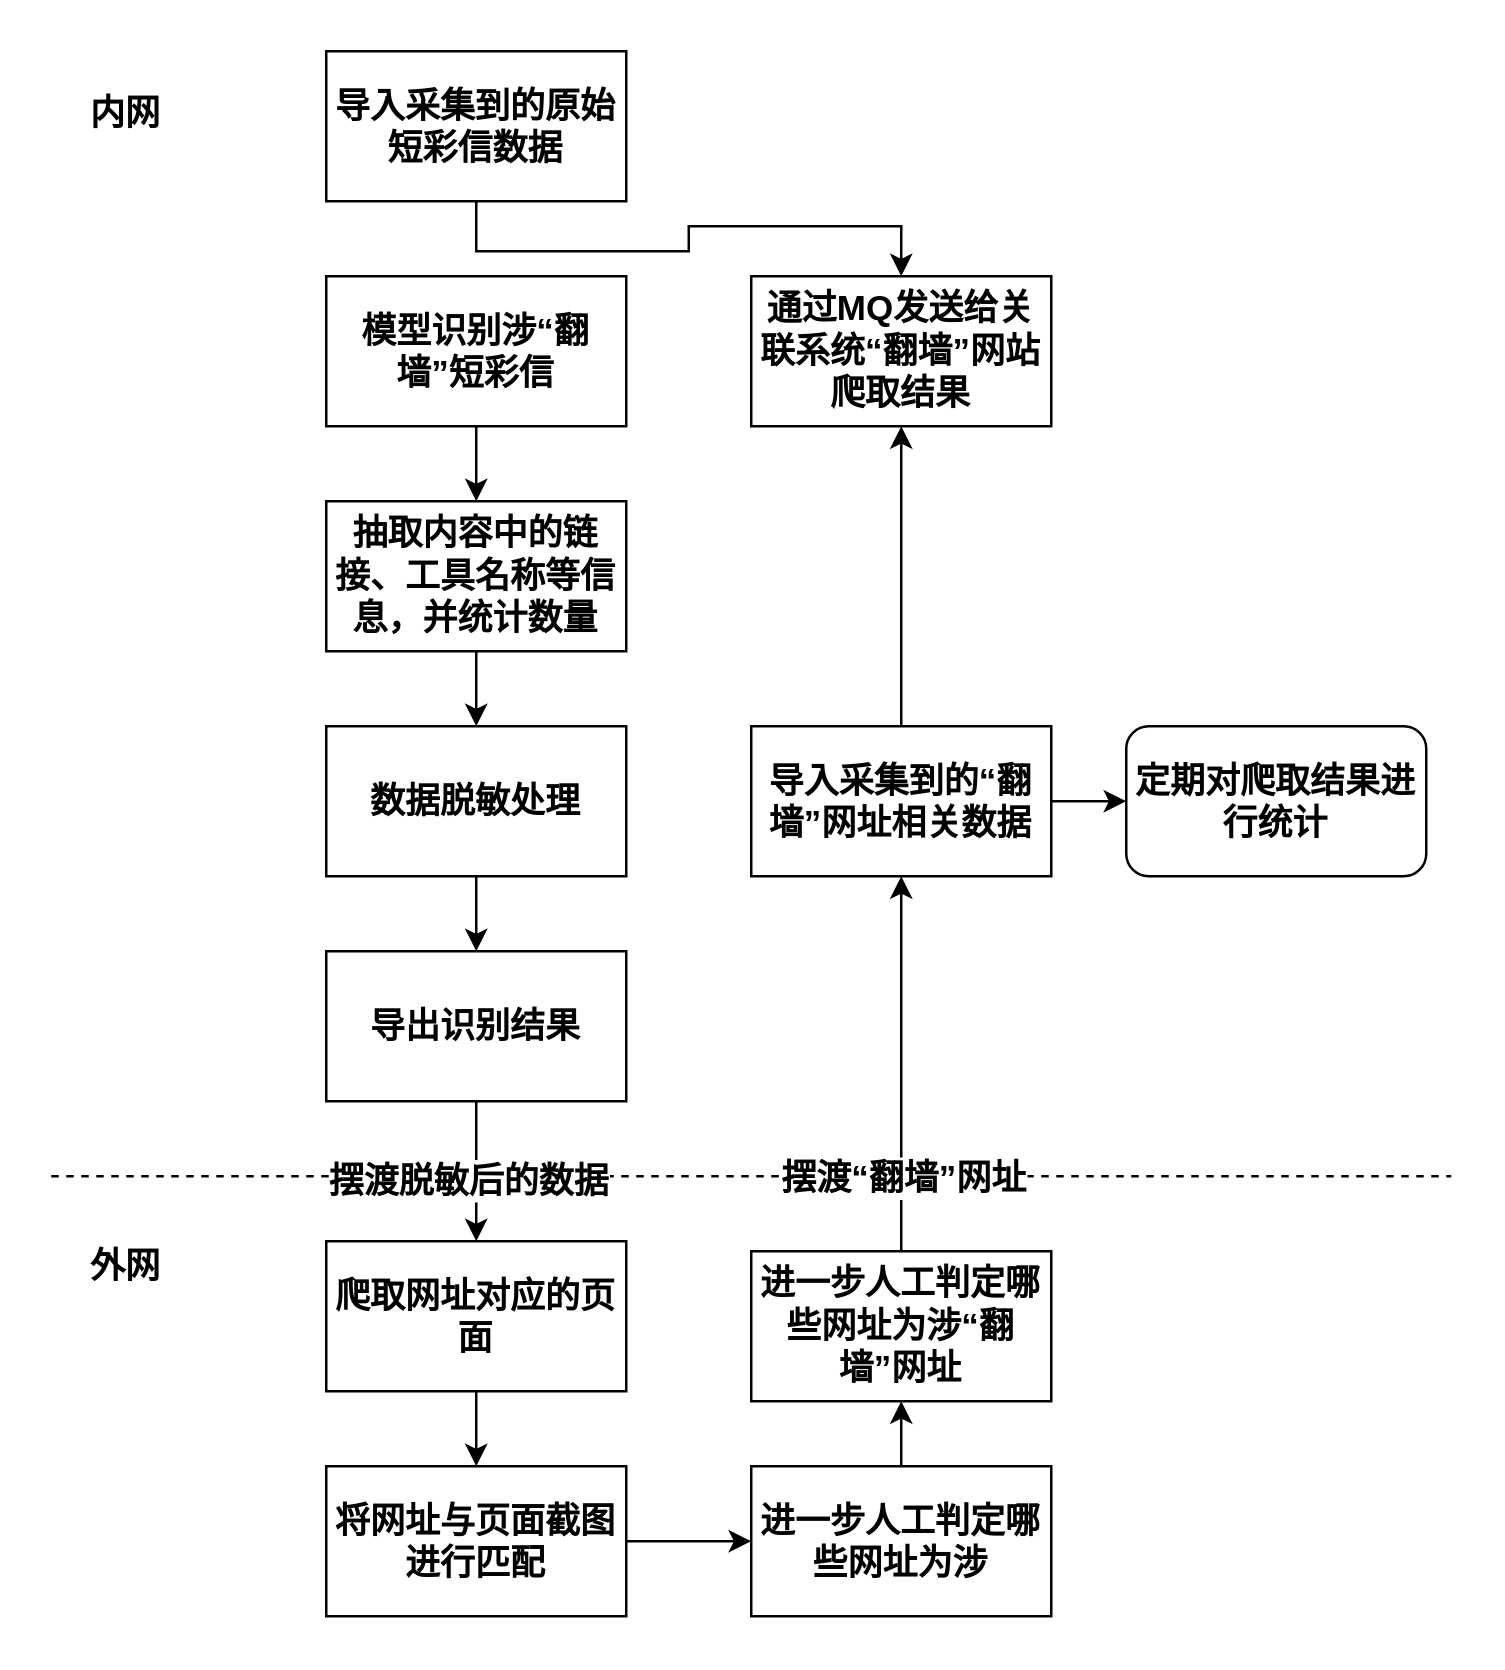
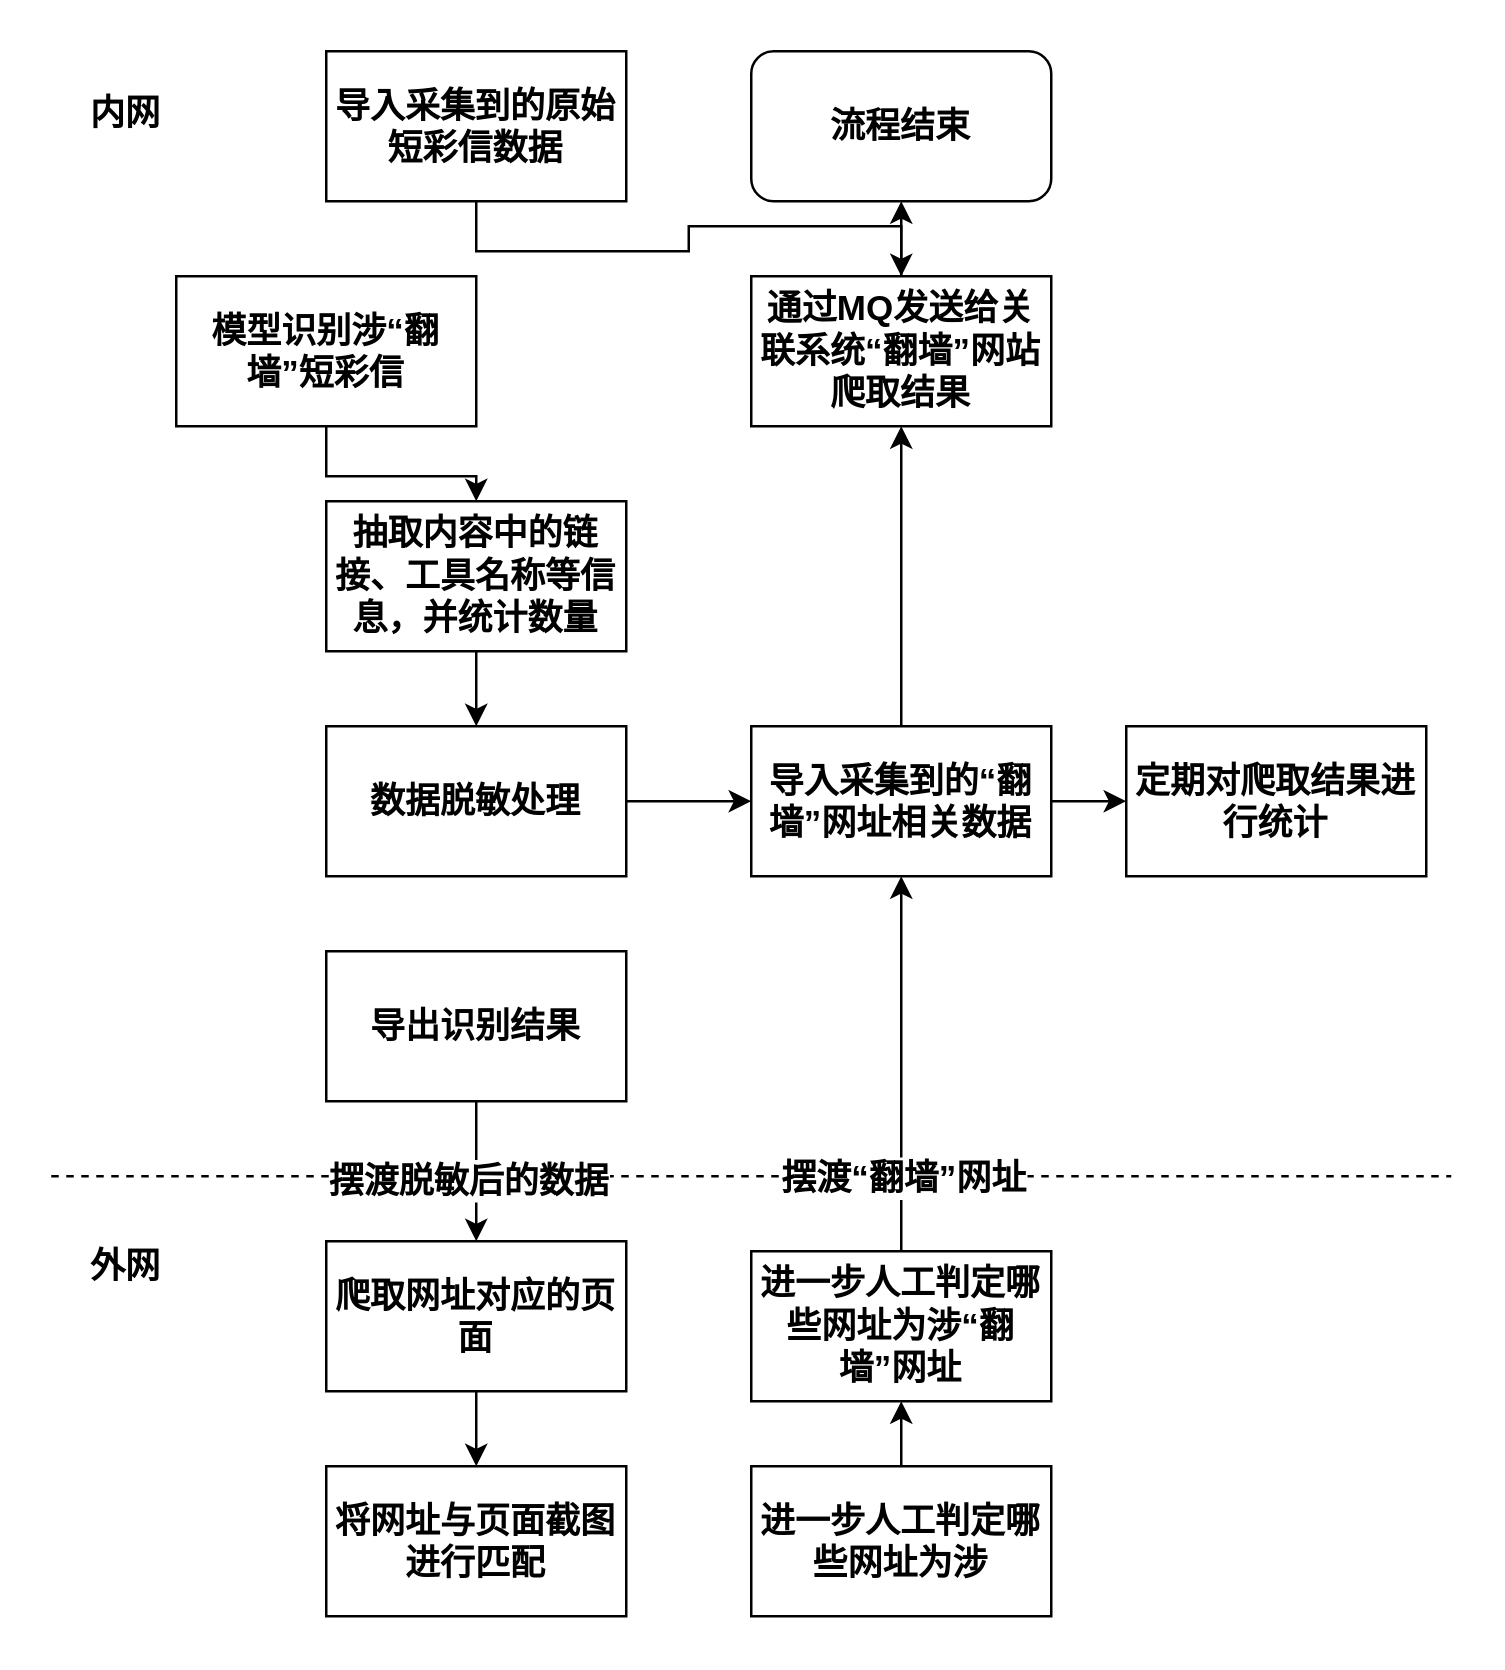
node "流程结束": added
edge "通过MQ发送给关联系统“翻墙”网站爬取结果" -> "流程结束": added
node "模型识别涉“翻墙”短彩信": moved (476, 351) -> (326, 351)
node "定期对爬取结果进行统计": shape rounded rectangle -> rectangle
edge "数据脱敏处理" -> "导出识别结果": now "数据脱敏处理" -> "导入采集到的“翻墙”网址相关数据"
edge "将网址与页面截图进行匹配" -> "进一步人工判定哪些网址为涉": removed
